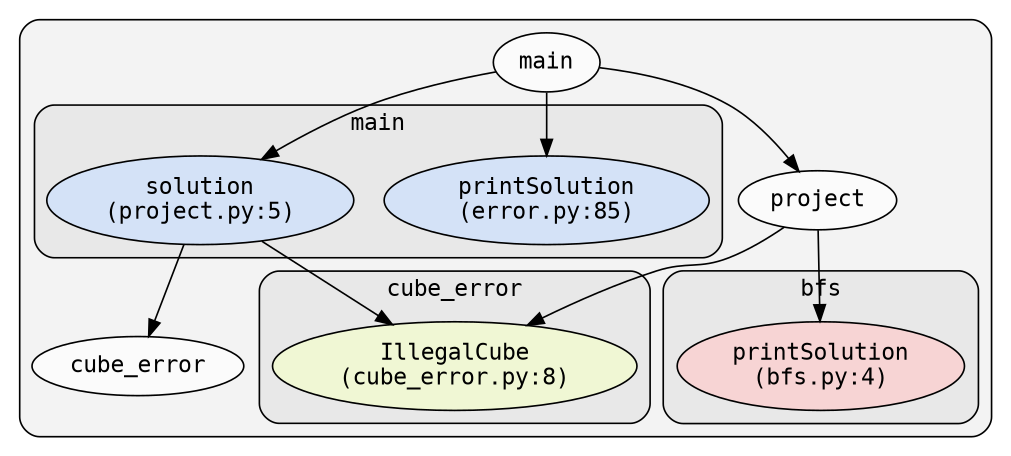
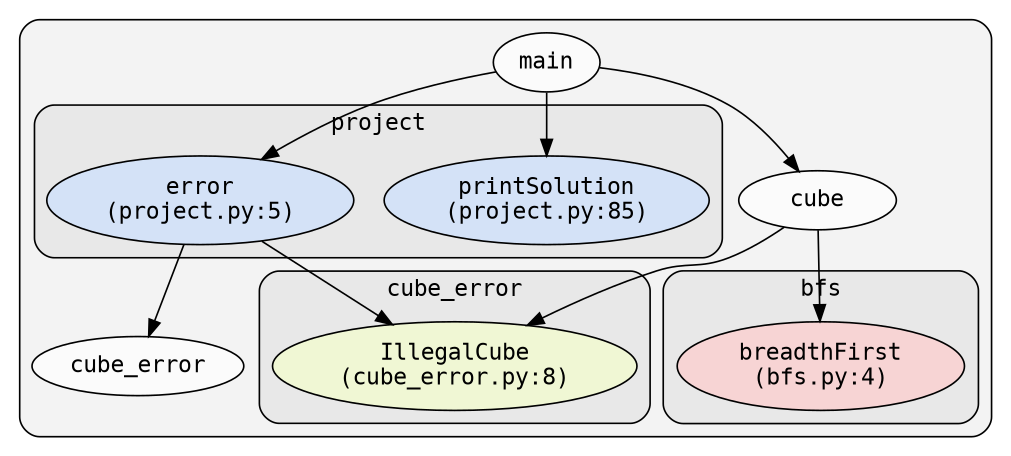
cluster "main": label "main" -> "project"
node "solution (project.py:5)": label "solution (project.py:5)" -> "error (project.py:5)"
node "printSolution (error.py:85)": label "printSolution (error.py:85)" -> "printSolution (project.py:85)"
node "project": label "project" -> "cube"
node "printSolution (bfs.py:4)": label "printSolution (bfs.py:4)" -> "breadthFirst (bfs.py:4)"
